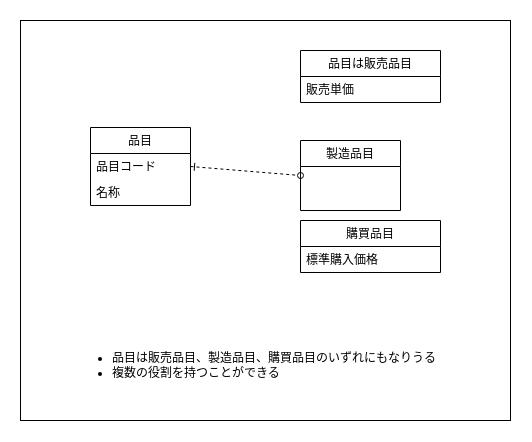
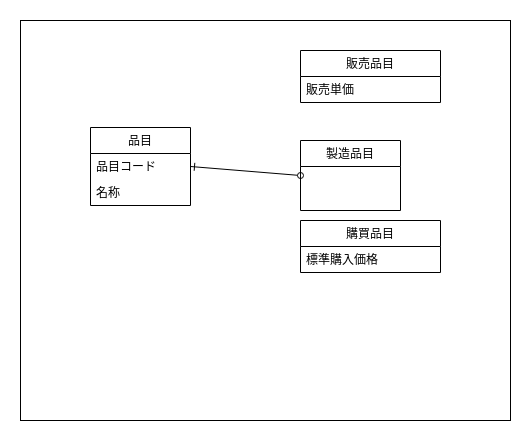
node "品目は販売品目": label "品目は販売品目" -> "販売品目"
edge "品目コード" -- "製造品目": style dashed -> solid
node "品目は販売品目、製造品目、購買品目のいずれにもなりうる 複数の役割を持つことができる": removed
